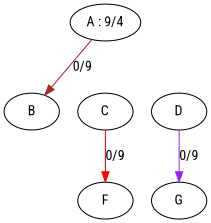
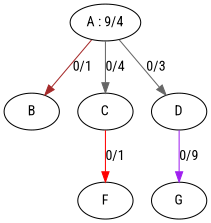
edge "A : 9/4" -> "C": added, label "0/4"
edge "A : 9/4" -> "D": added, label "0/3"
edge "A : 9/4" -> "B": label "0/9" -> "0/1"
edge "C" -> "F": label "0/9" -> "0/1"
